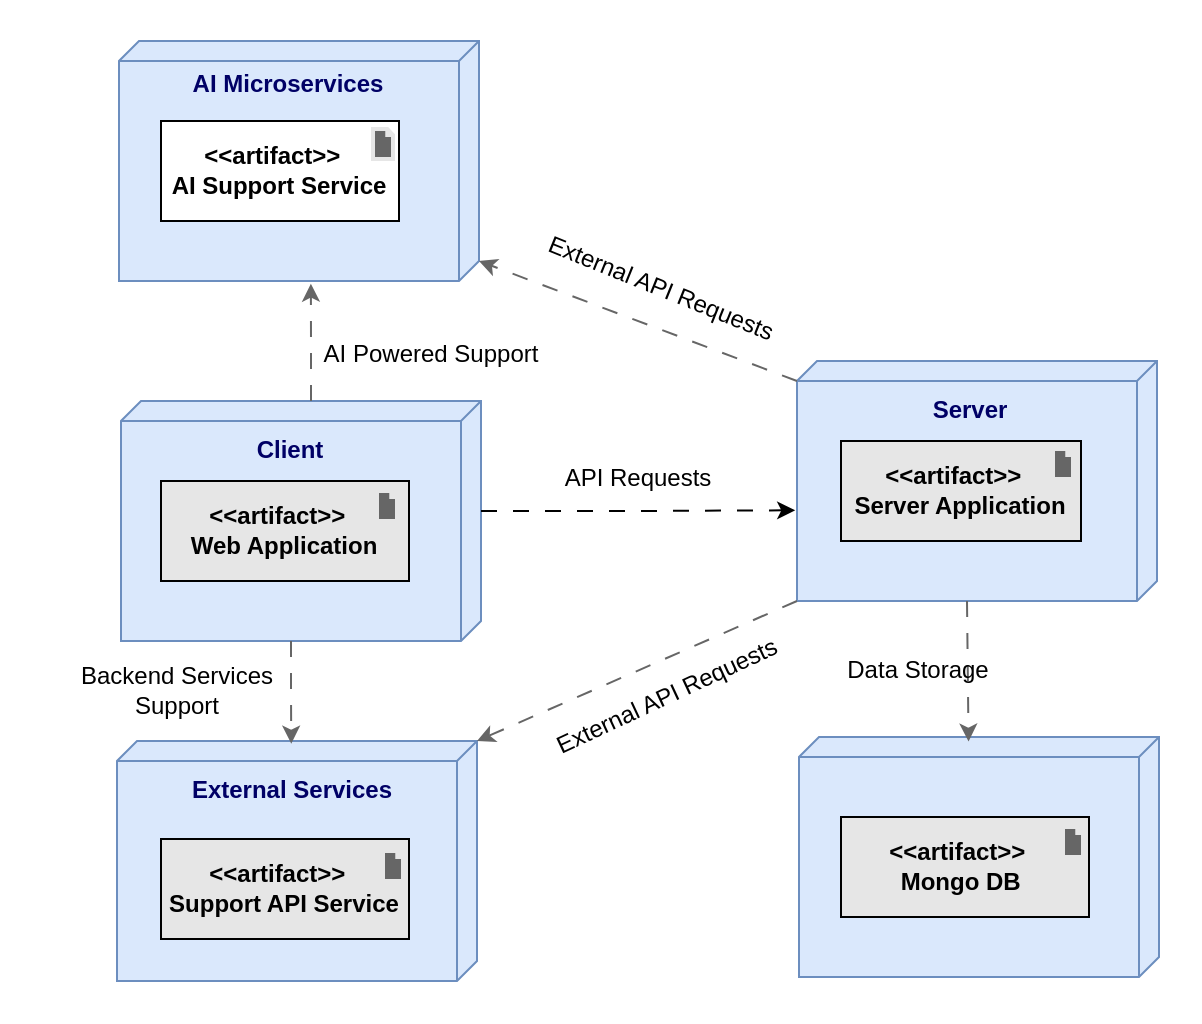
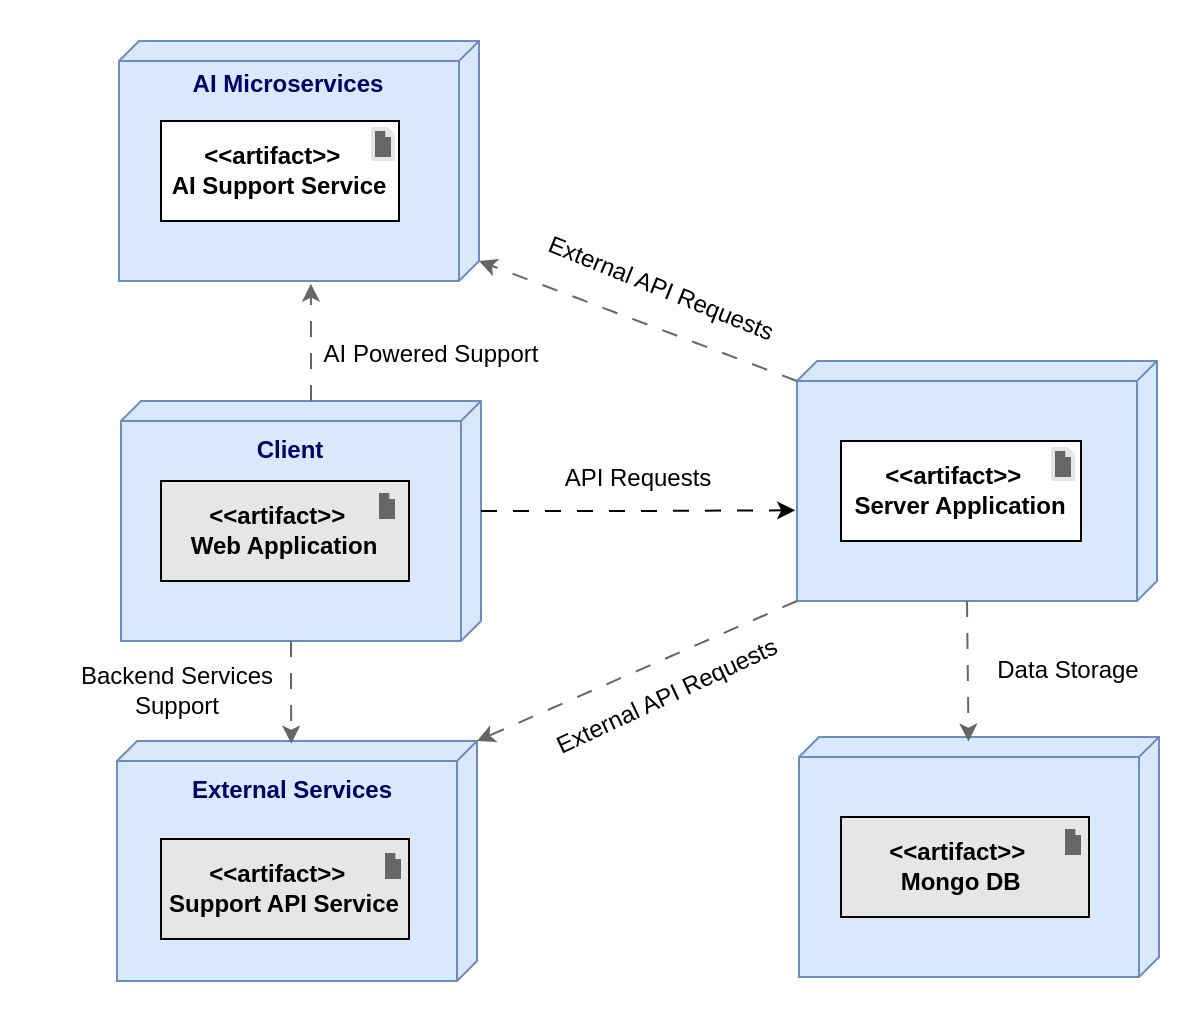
node "Server": removed
node "<<artifact>> Server Application": fillcolor #e6e6e6 -> #ffffff
node "Data Storage": moved (919, 671) -> (1069, 671)
